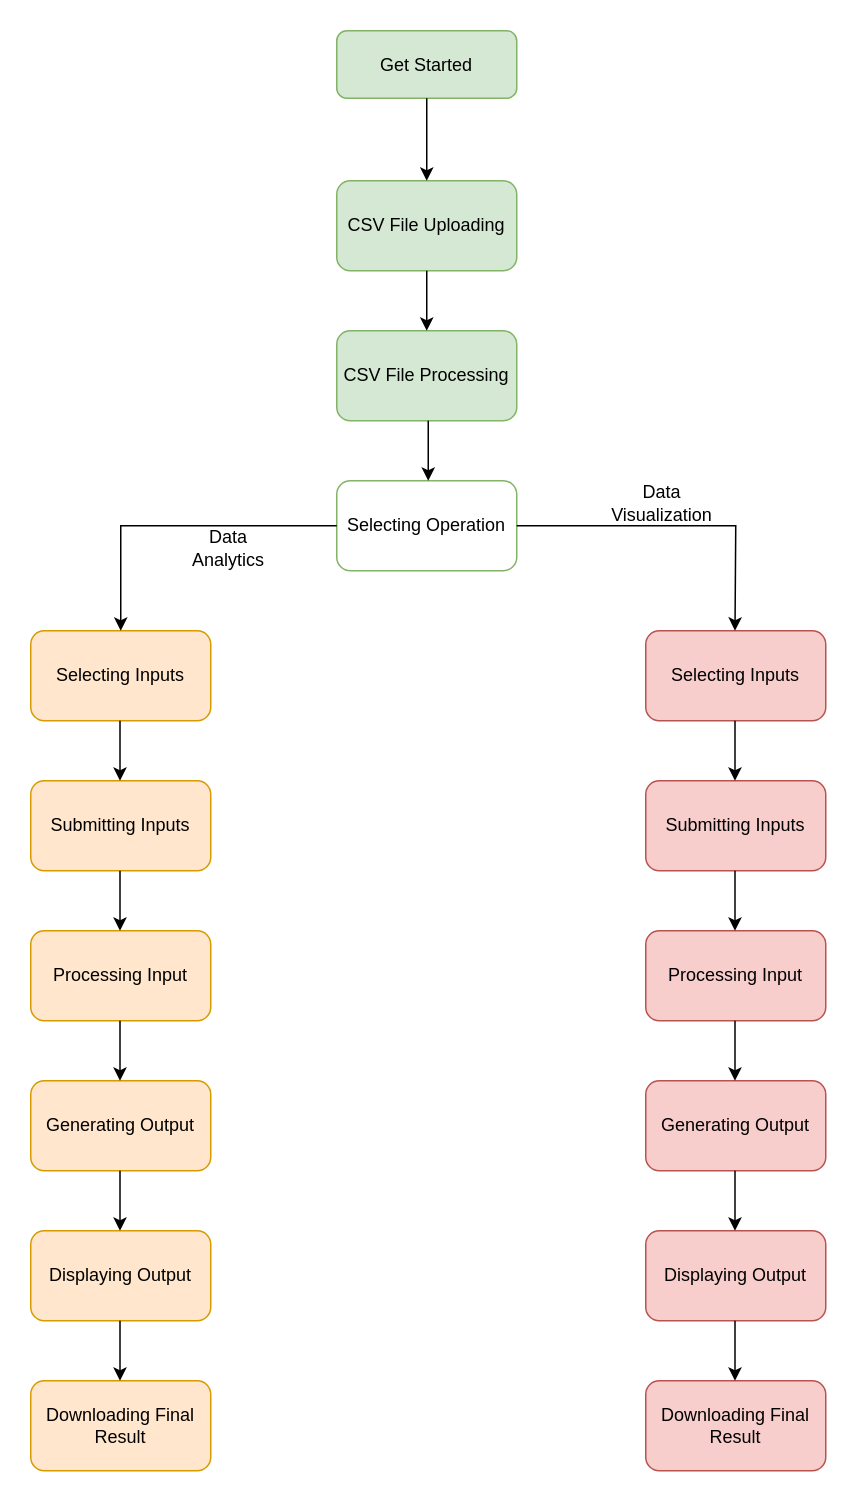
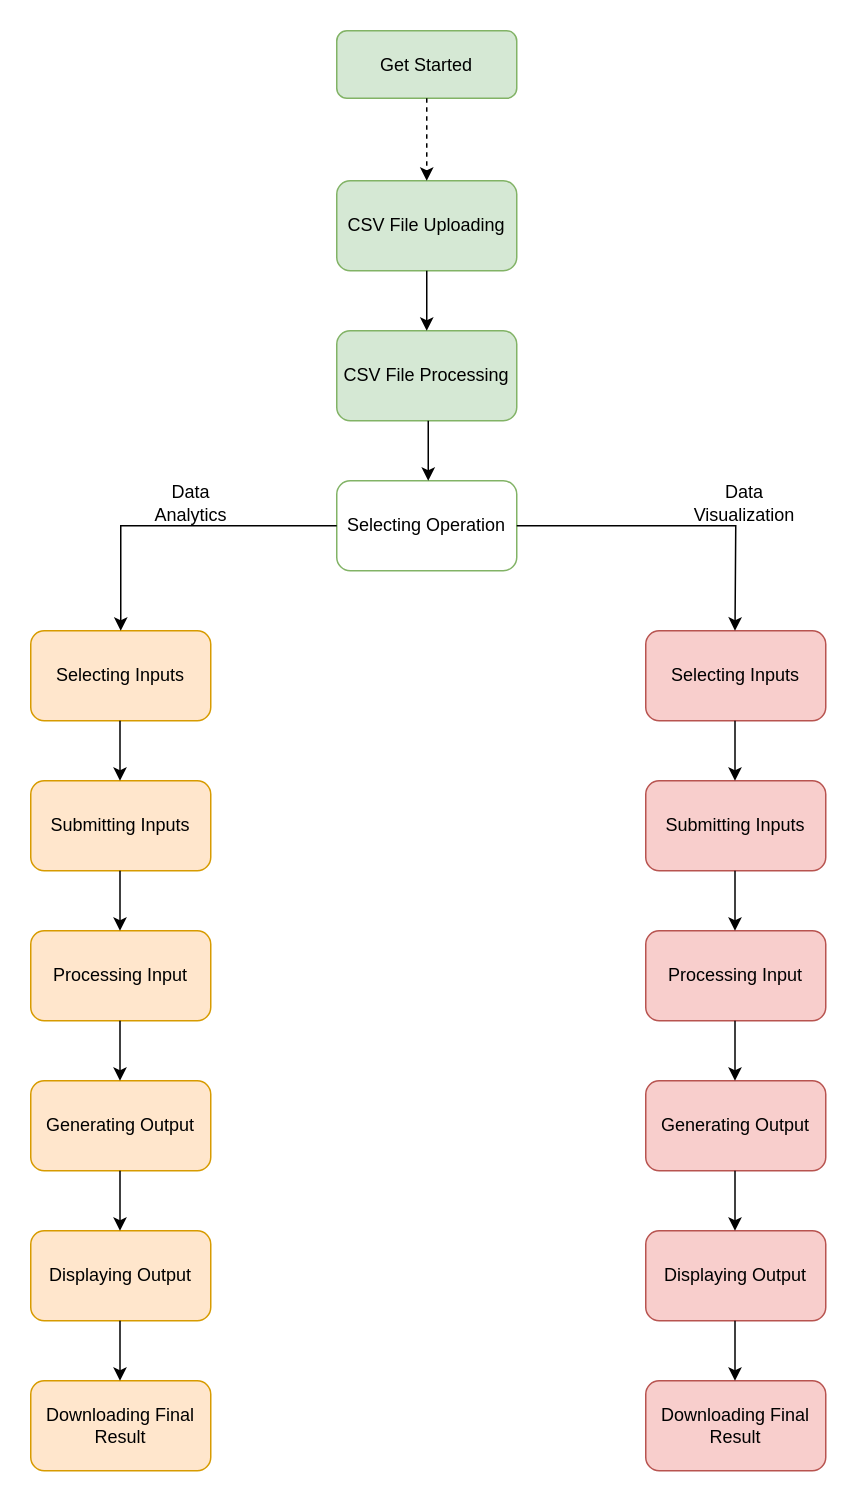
edge "Get Started" -> "CSV File Uploading": style solid -> dashed
node "Data Visualization": moved (662, 503) -> (745, 503)
node "Data Analytics": moved (229, 548) -> (191, 503)
